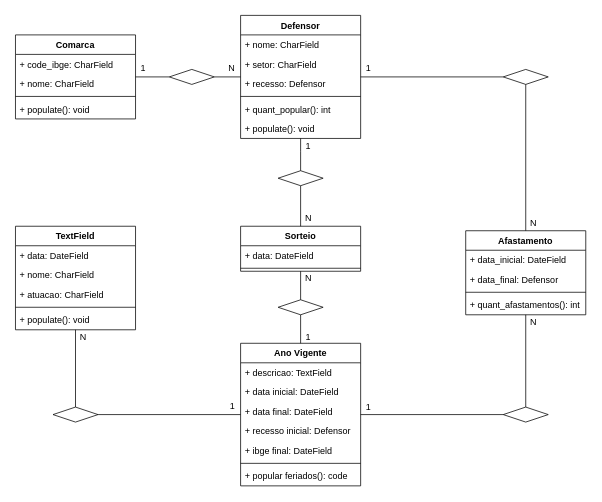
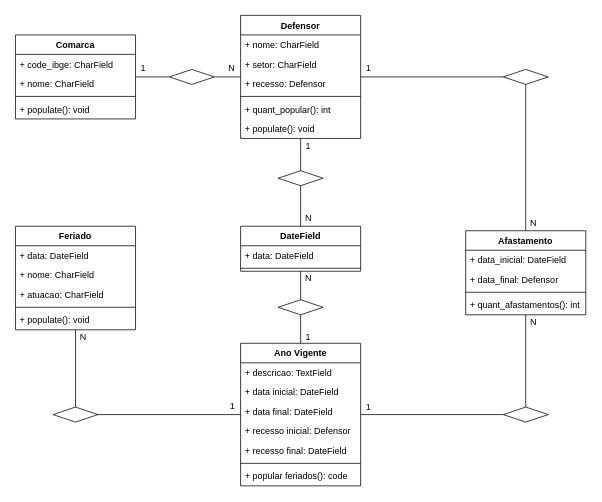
node "TextField": label "TextField" -> "Feriado"
node "Sorteio": label "Sorteio" -> "DateField"
node "+ ibge final: DateField": label "+ ibge final: DateField" -> "+ recesso final: DateField"
